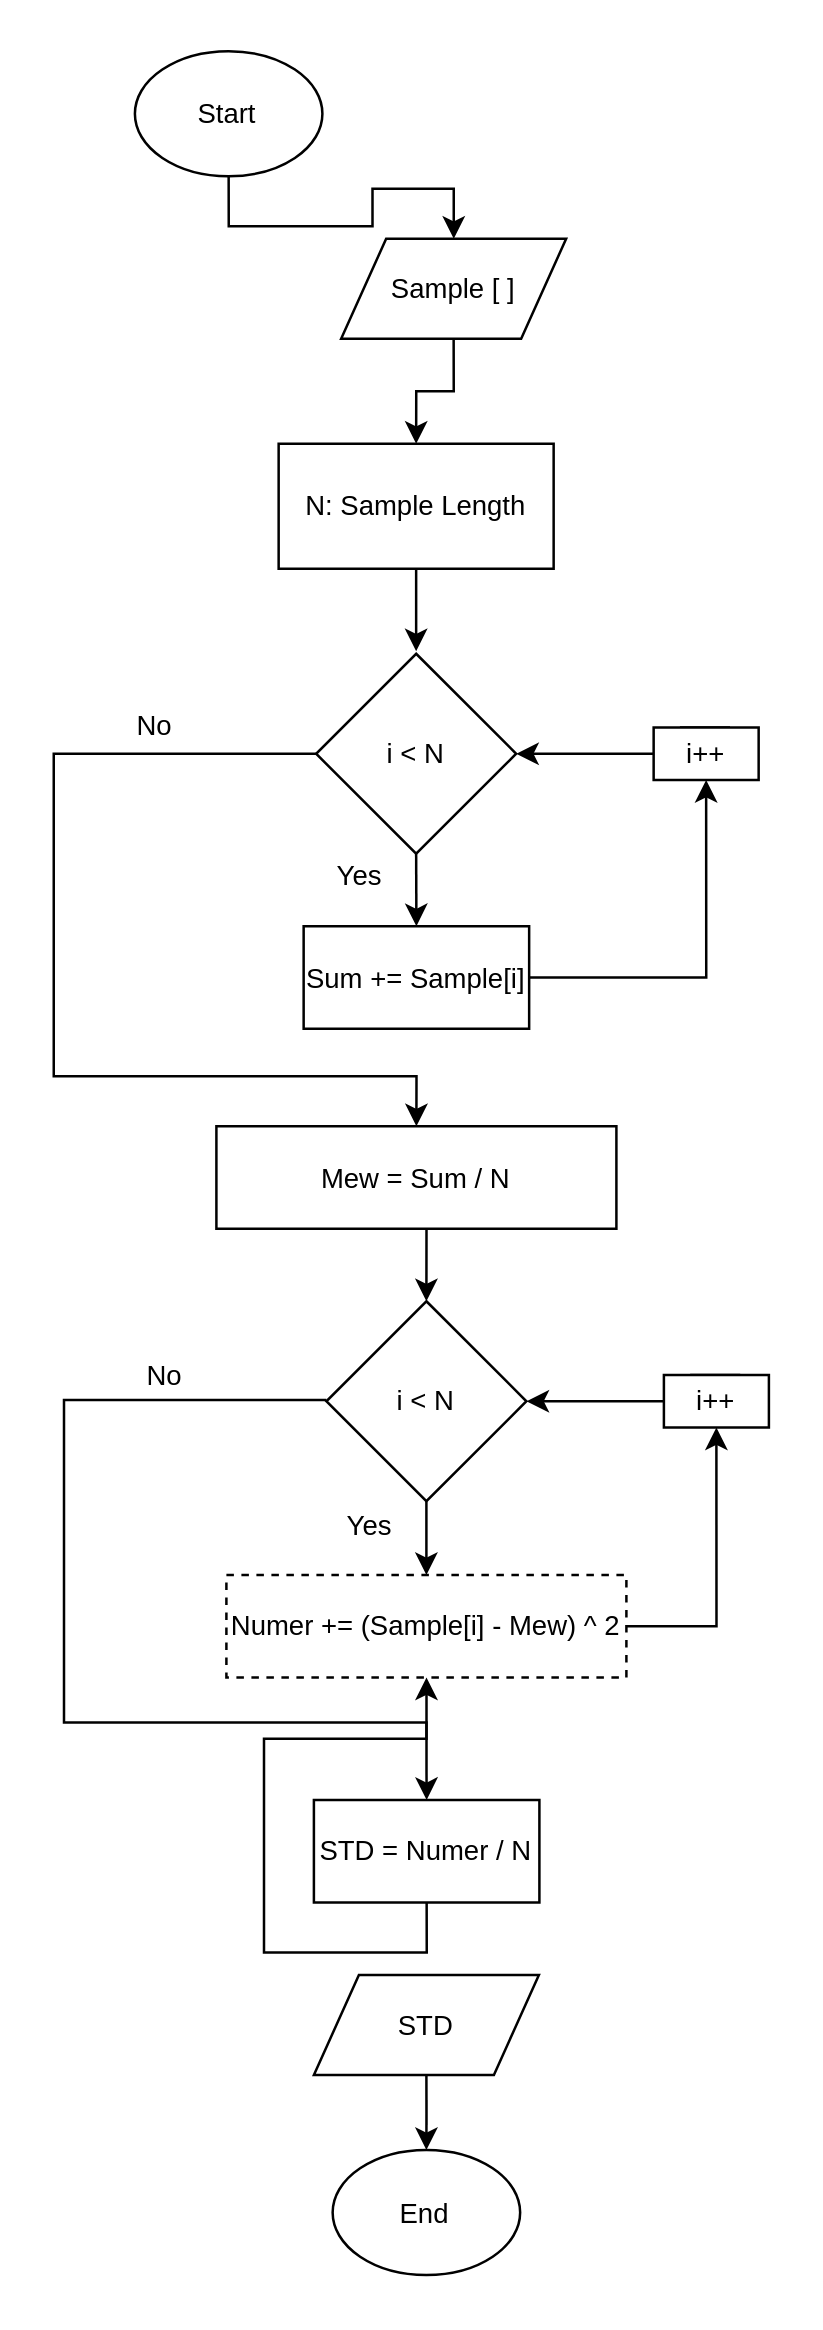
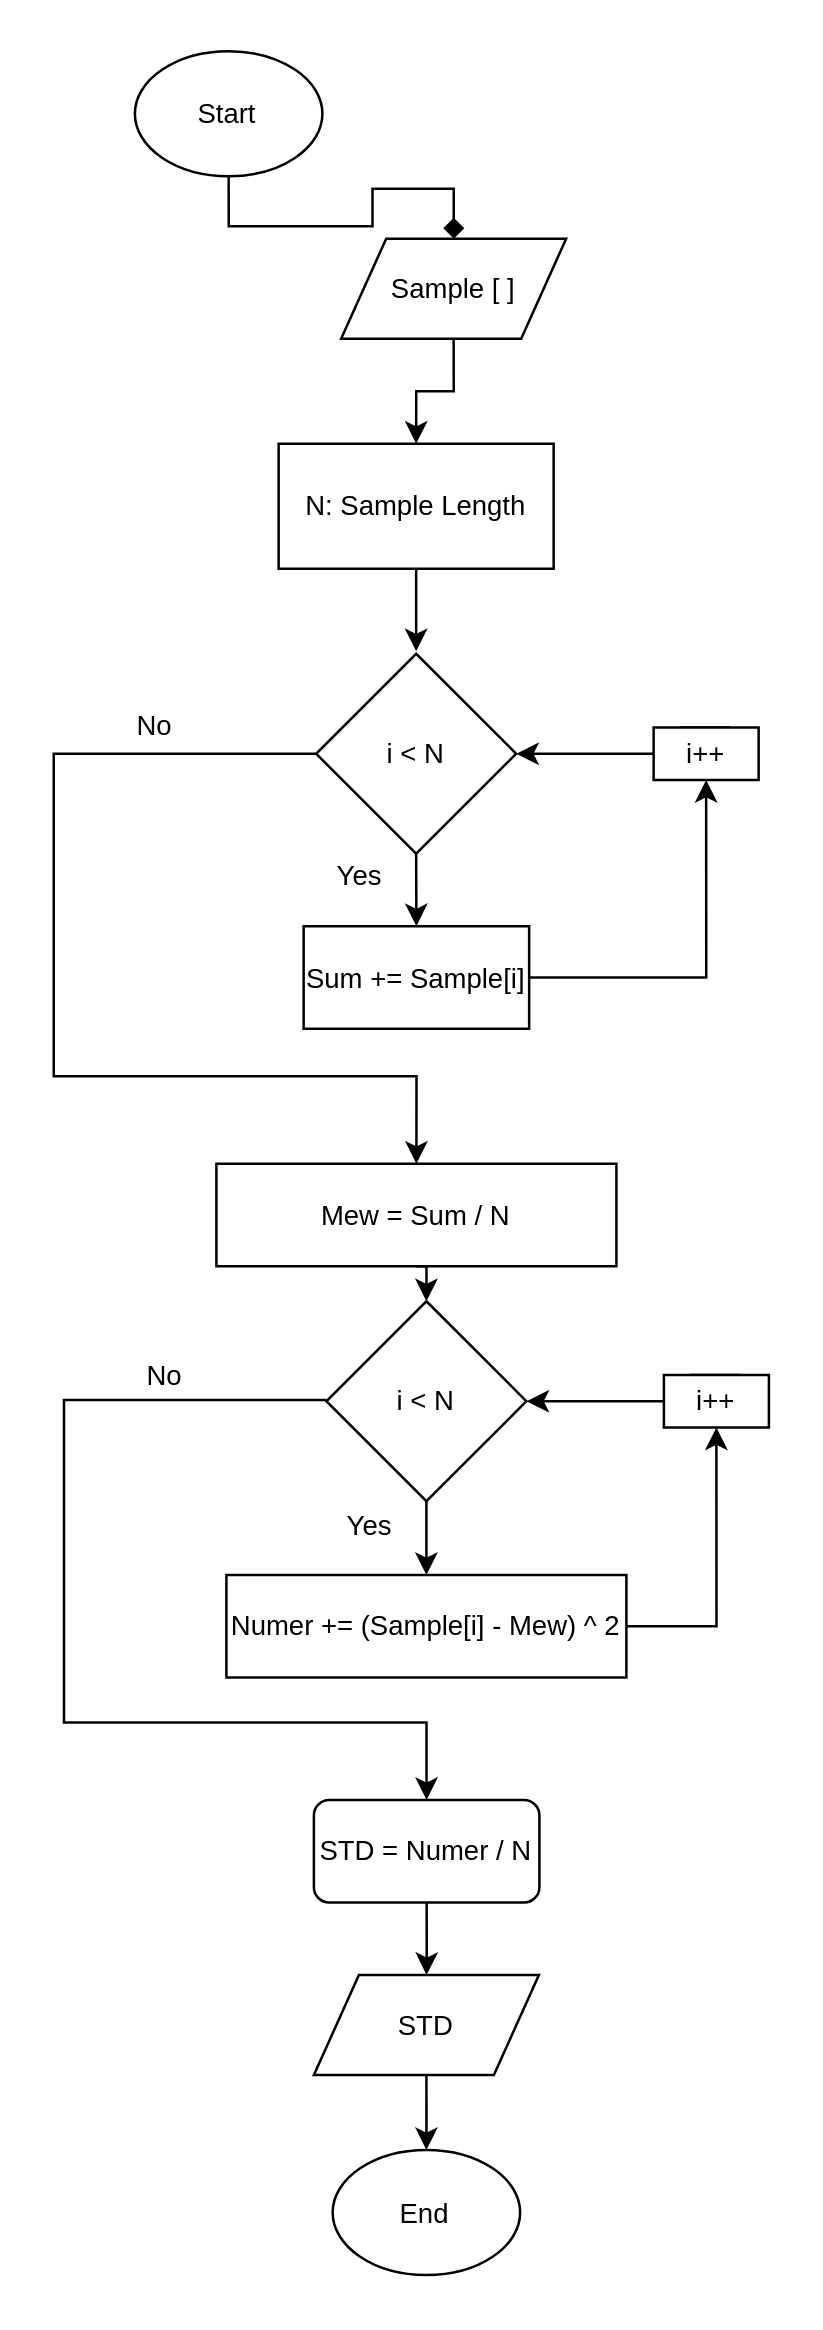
edge "Start" -> "Sample [ ]": arrowhead classic -> diamond
node "Mew = Sum / N": moved (416, 1178) -> (416, 1215)
node "Numer += (Sample[i] - Mew) ^ 2": style dashed -> solid
edge "STD = Numer / N" -> "Numer += (Sample[i] - Mew) ^ 2": now "STD = Numer / N" -> "STD"
node "STD = Numer / N": shape rectangle -> rounded rectangle
